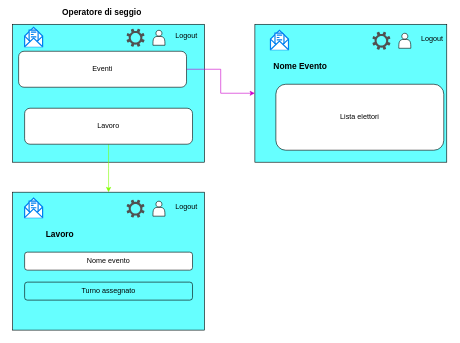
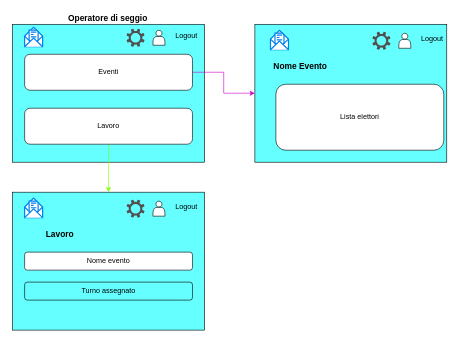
node "Operatore di seggio": moved (102, 12) -> (108, 18)
node "Eventi": moved (102, 69) -> (108, 72)
